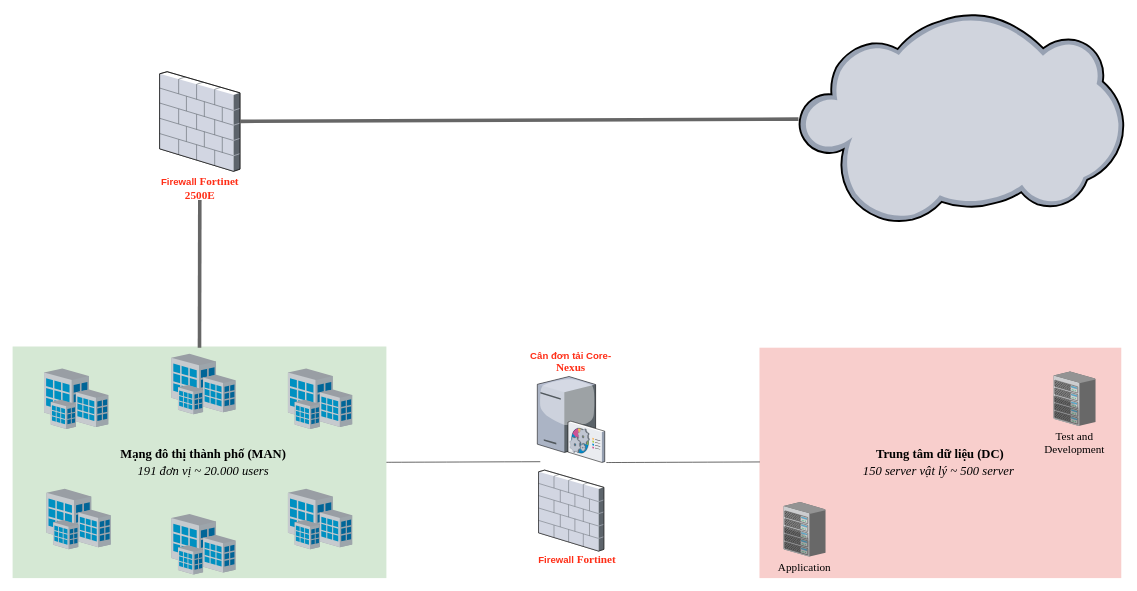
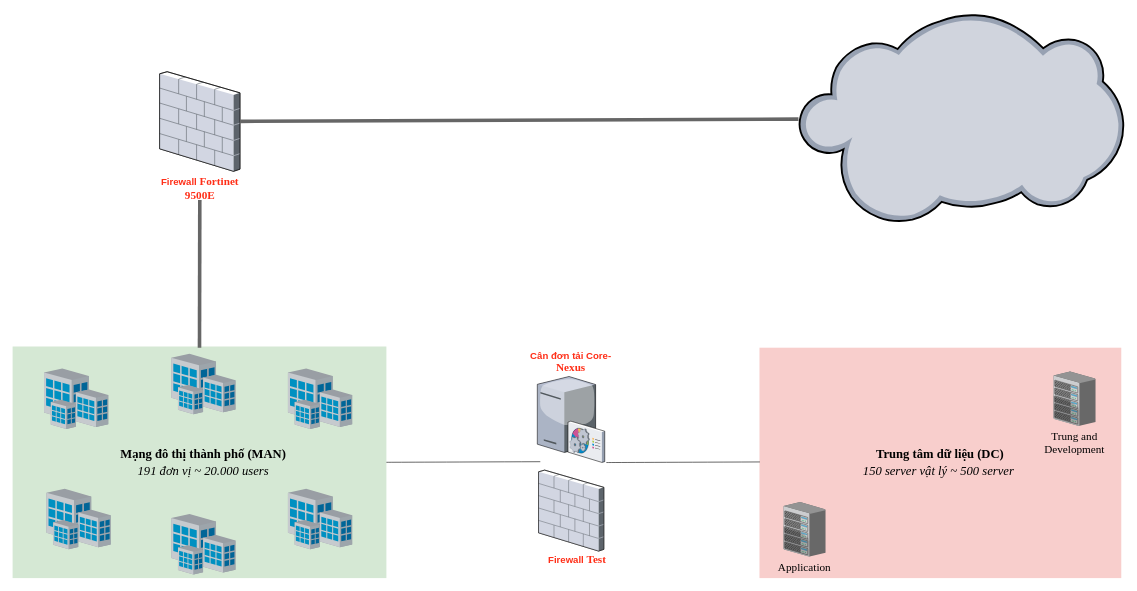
node "Firewall Fortinet 2500E": label "Firewall Fortinet 2500E" -> "Firewall Fortinet 9500E"
node "Test and Development": label "Test and Development" -> "Trung and Development"
node "Firewall Fortinet": label "Firewall Fortinet" -> "Firewall Test"
